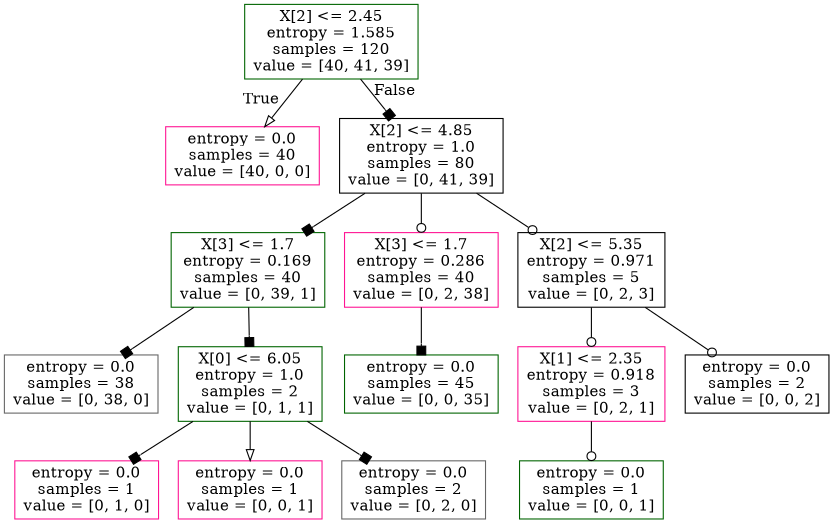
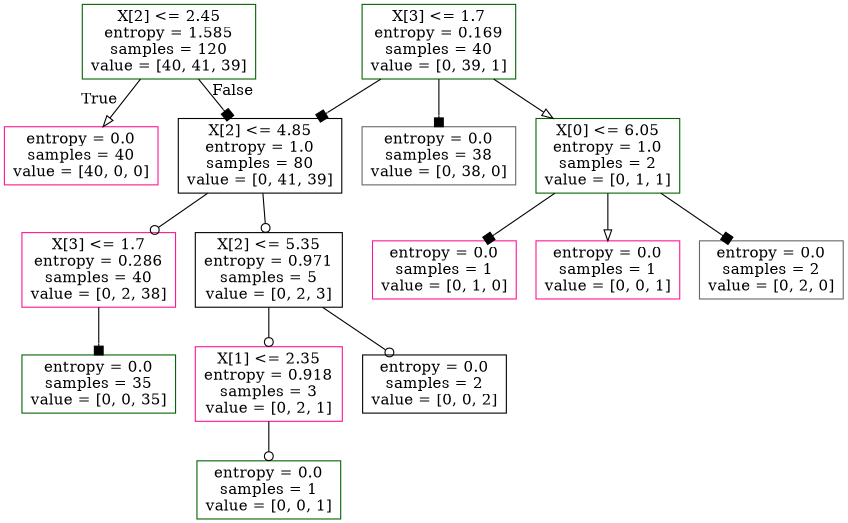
edge "X[2] <= 4.85 entropy = 1.0 samples = 80 value = [0, 41, 39]" -> "X[3] <= 1.7 entropy = 0.169 samples = 40 value = [0, 39, 1]": reversed
edge "X[3] <= 1.7 entropy = 0.169 samples = 40 value = [0, 39, 1]" -> "X[0] <= 6.05 entropy = 1.0 samples = 2 value = [0, 1, 1]": arrowhead box -> onormal
node "entropy = 0.0 samples = 45 value = [0, 0, 35]": label "entropy = 0.0 samples = 45 value = [0, 0, 35]" -> "entropy = 0.0 samples = 35 value = [0, 0, 35]"
